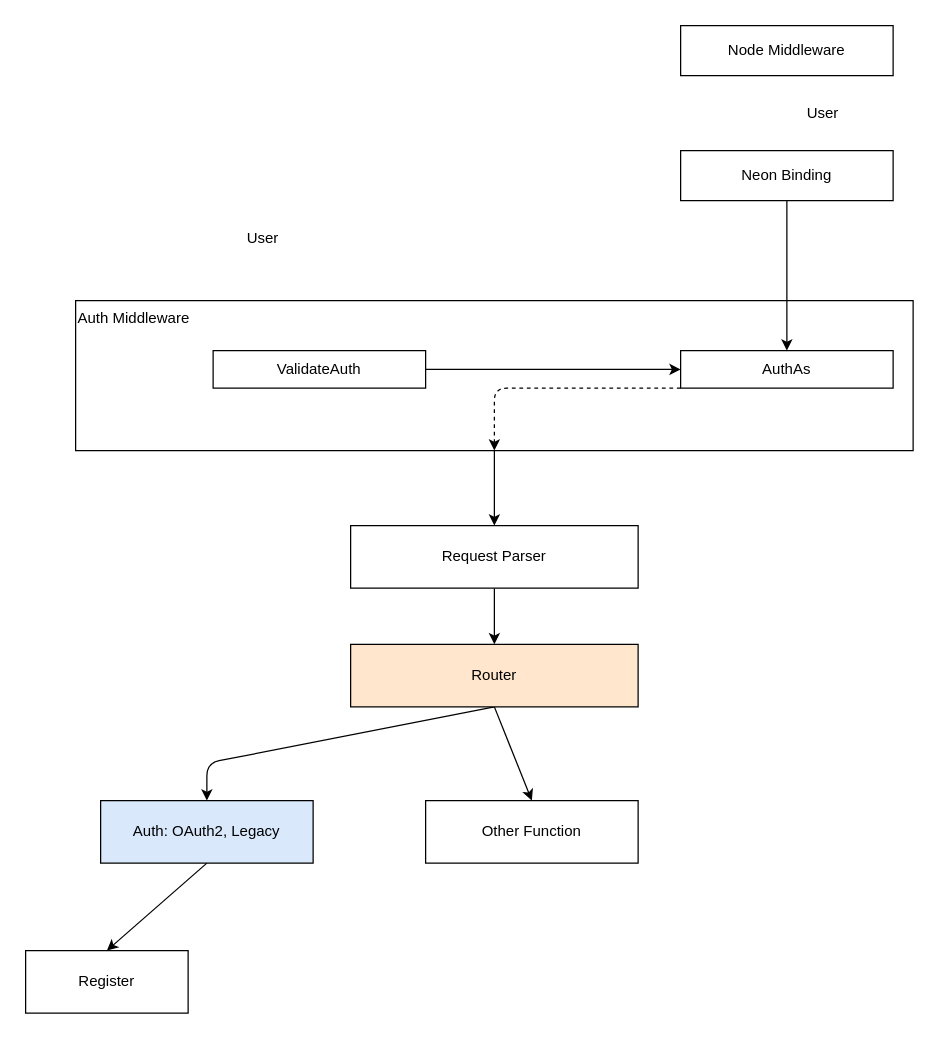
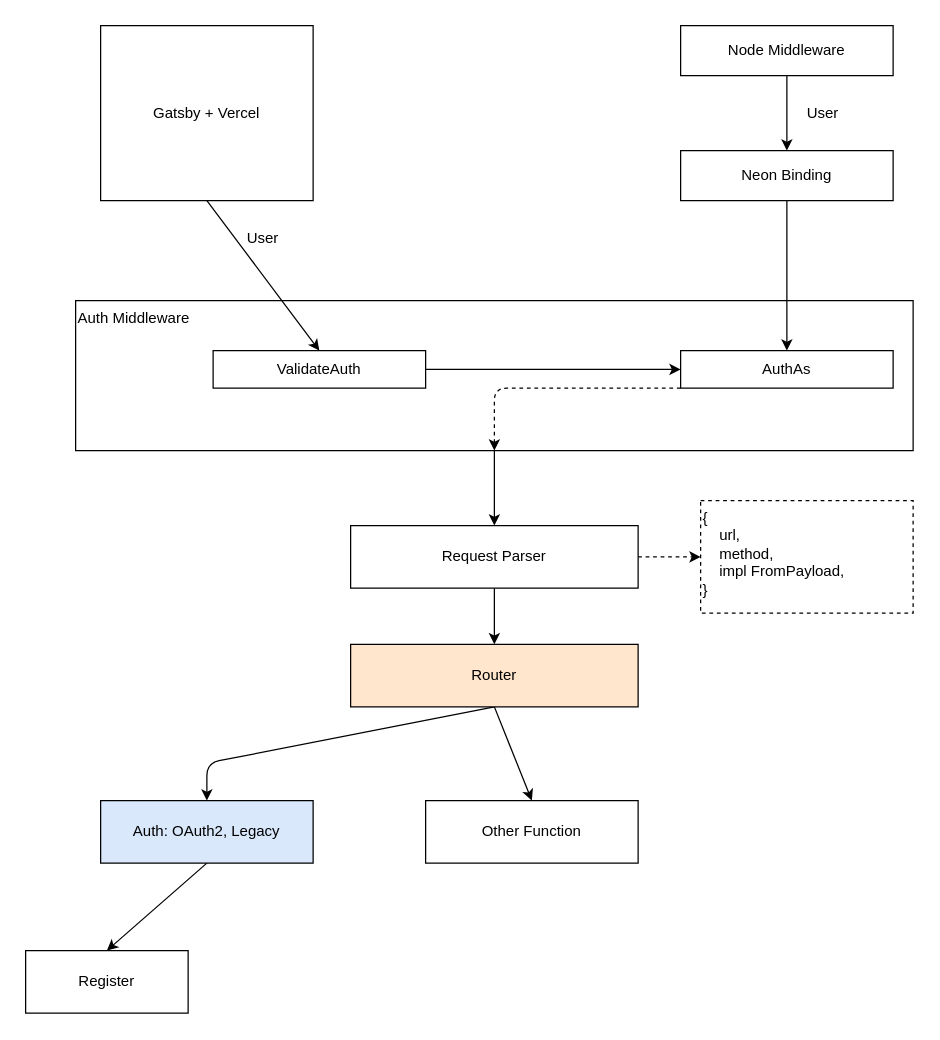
edge "Node Middleware" -> "Neon Binding": added
node "Gatsby + Vercel": added
edge "Gatsby + Vercel" -> "ValidateAuth": added
edge "Request Parser" -> "{ url, method, impl FromPayload, }": added
node "{ url, method, impl FromPayload, }": added
